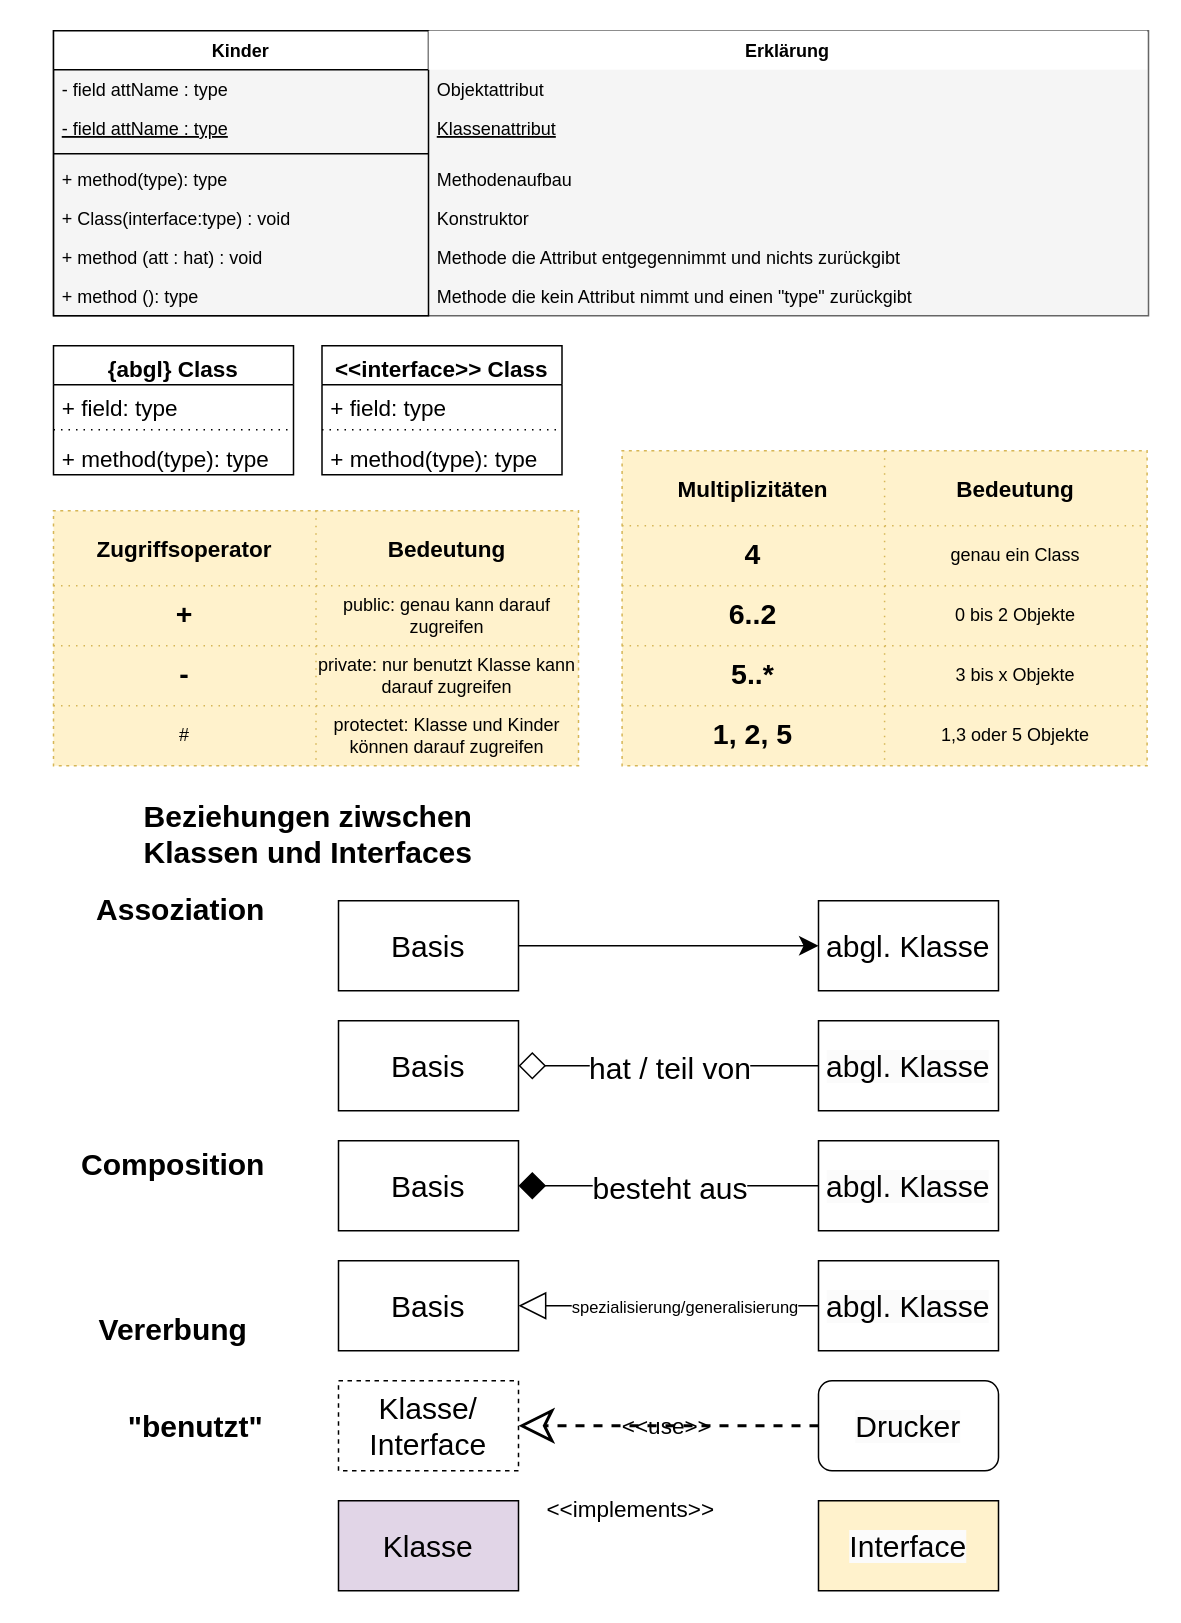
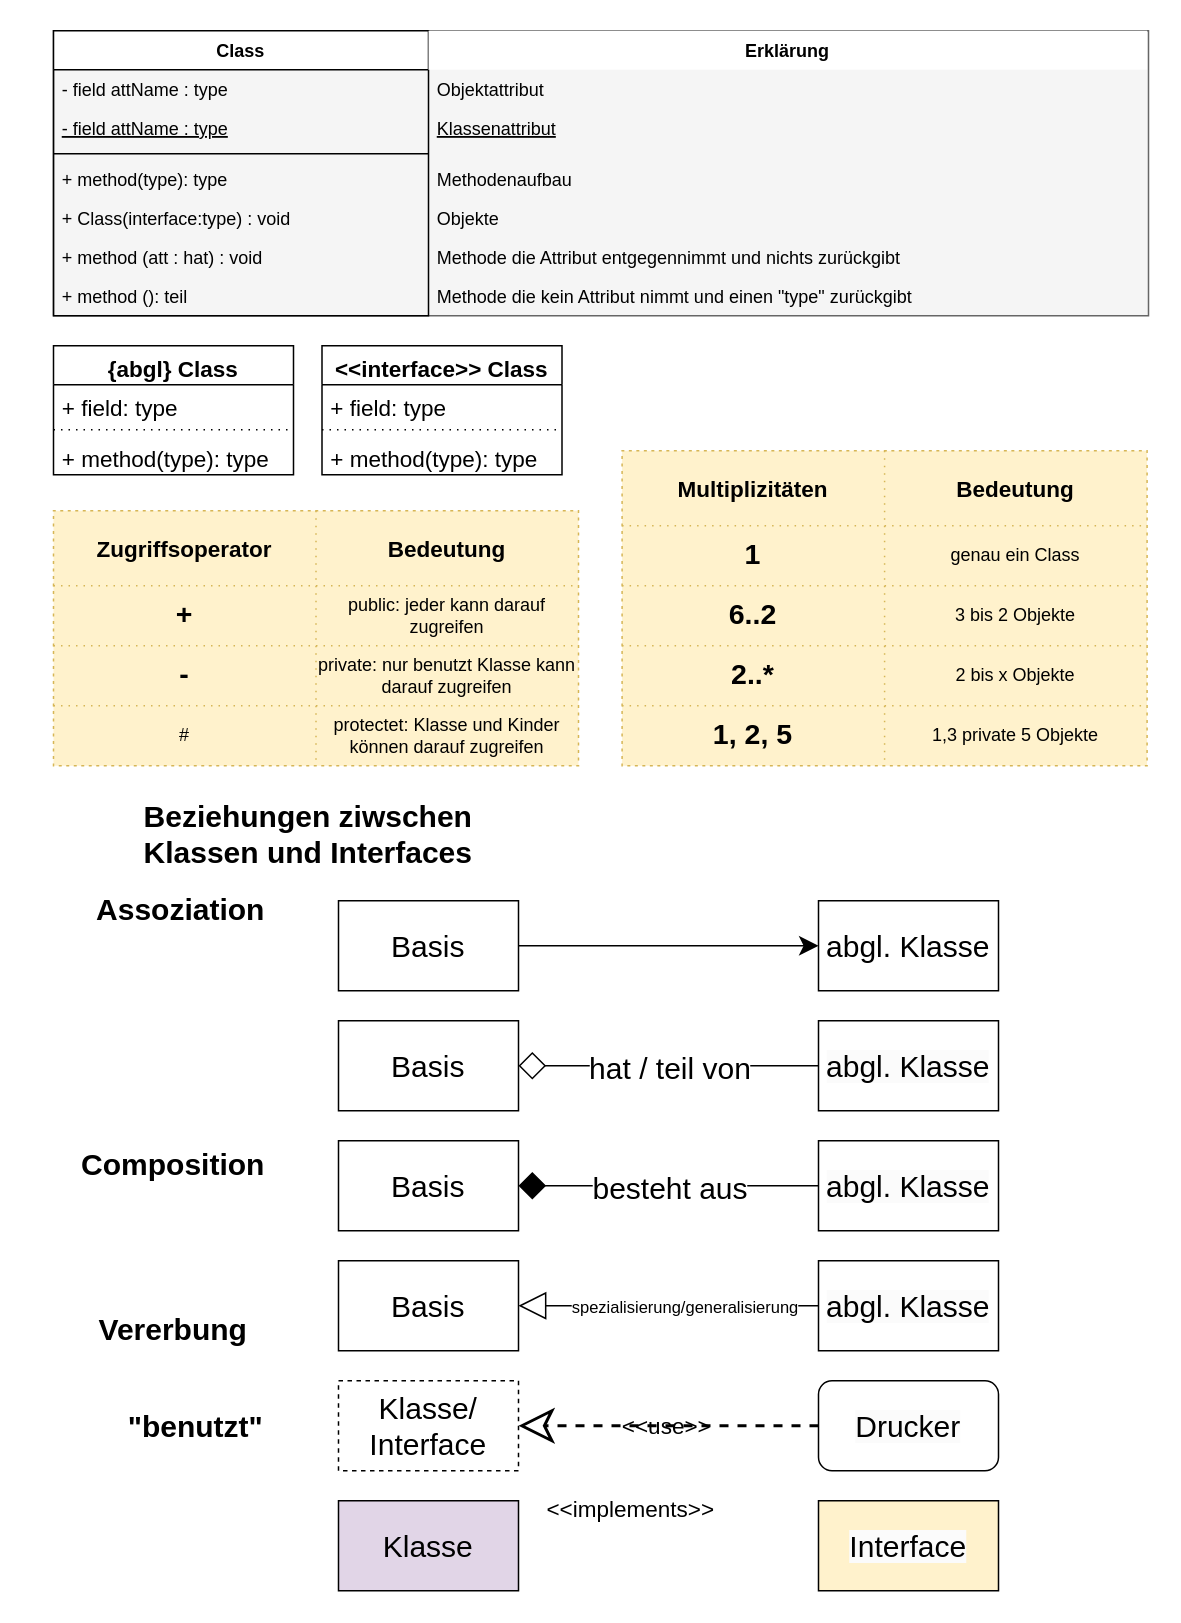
node "Kinder": label "Kinder" -> "Class"
node "Konstruktor": label "Konstruktor" -> "Objekte"
node "+ method (): type": label "+ method (): type" -> "+ method (): teil"
node "4": label "4" -> "1"
node "public: genau kann darauf zugreifen": label "public: genau kann darauf zugreifen" -> "public: jeder kann darauf zugreifen"
node "0 bis 2 Objekte": label "0 bis 2 Objekte" -> "3 bis 2 Objekte"
node "5..*": label "5..*" -> "2..*"
node "3 bis x Objekte": label "3 bis x Objekte" -> "2 bis x Objekte"
node "1,3 oder 5 Objekte": label "1,3 oder 5 Objekte" -> "1,3 private 5 Objekte"
